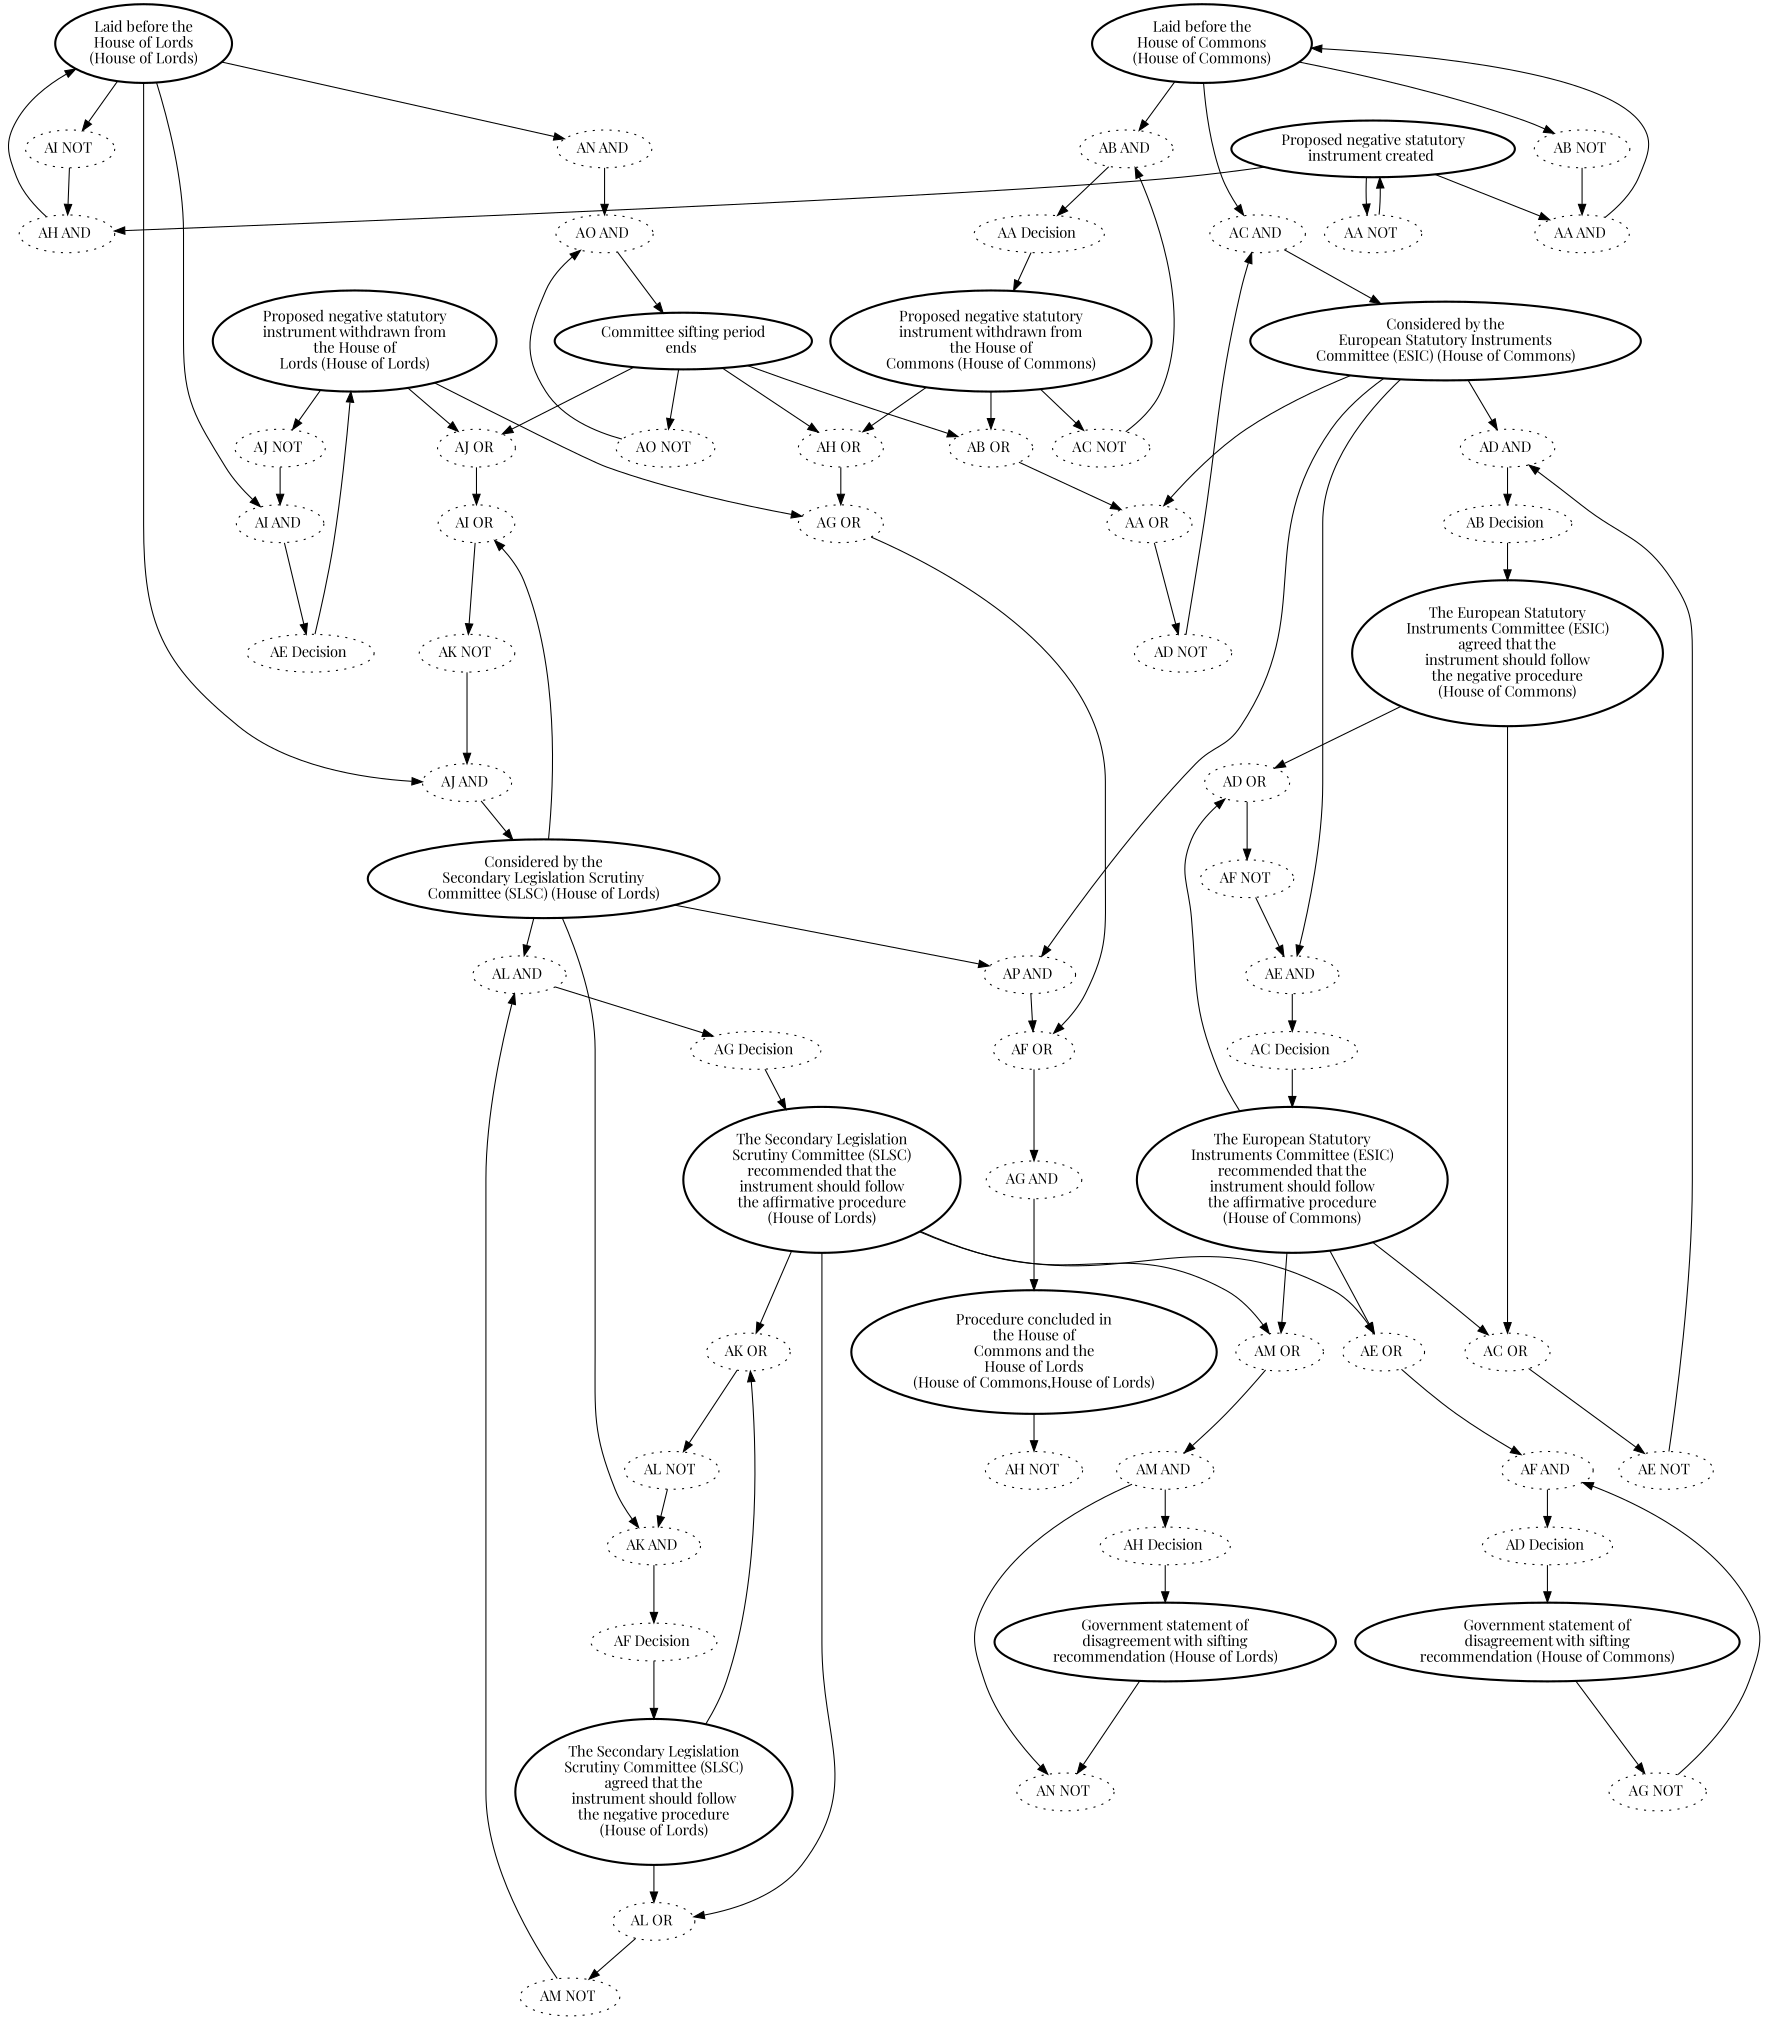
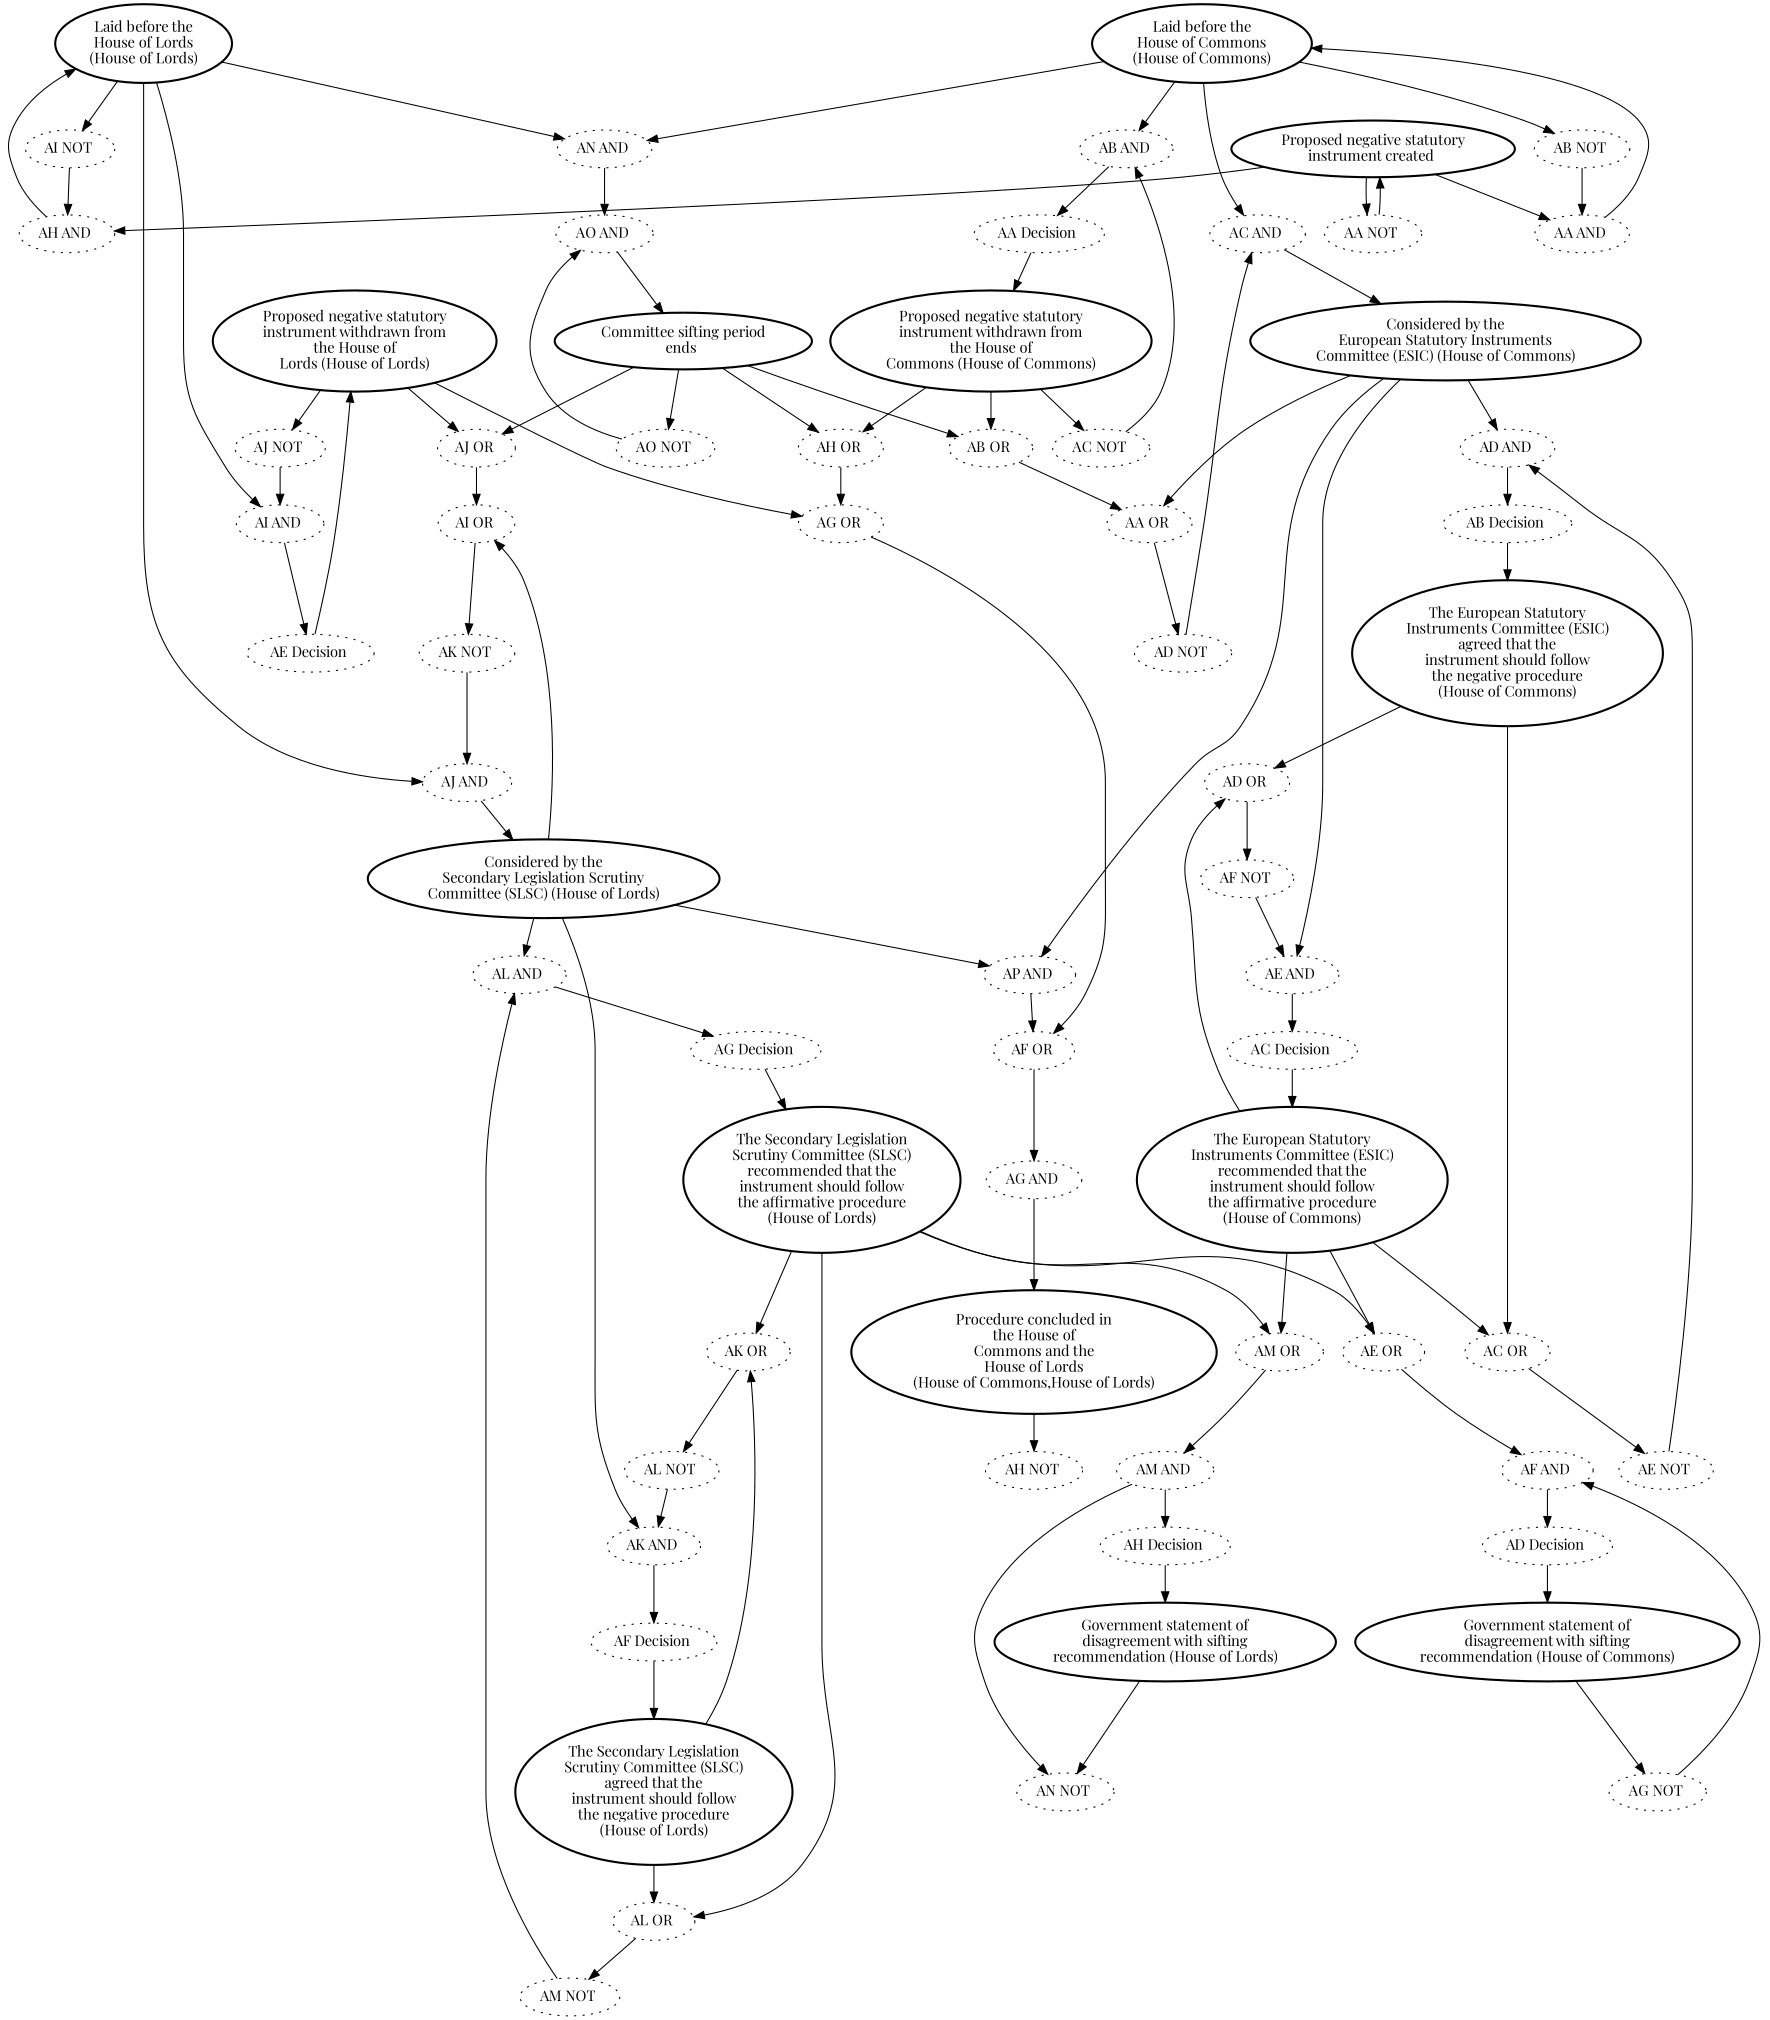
edge "Laid before the House of Commons (House of Commons)" -> "AN AND": added
